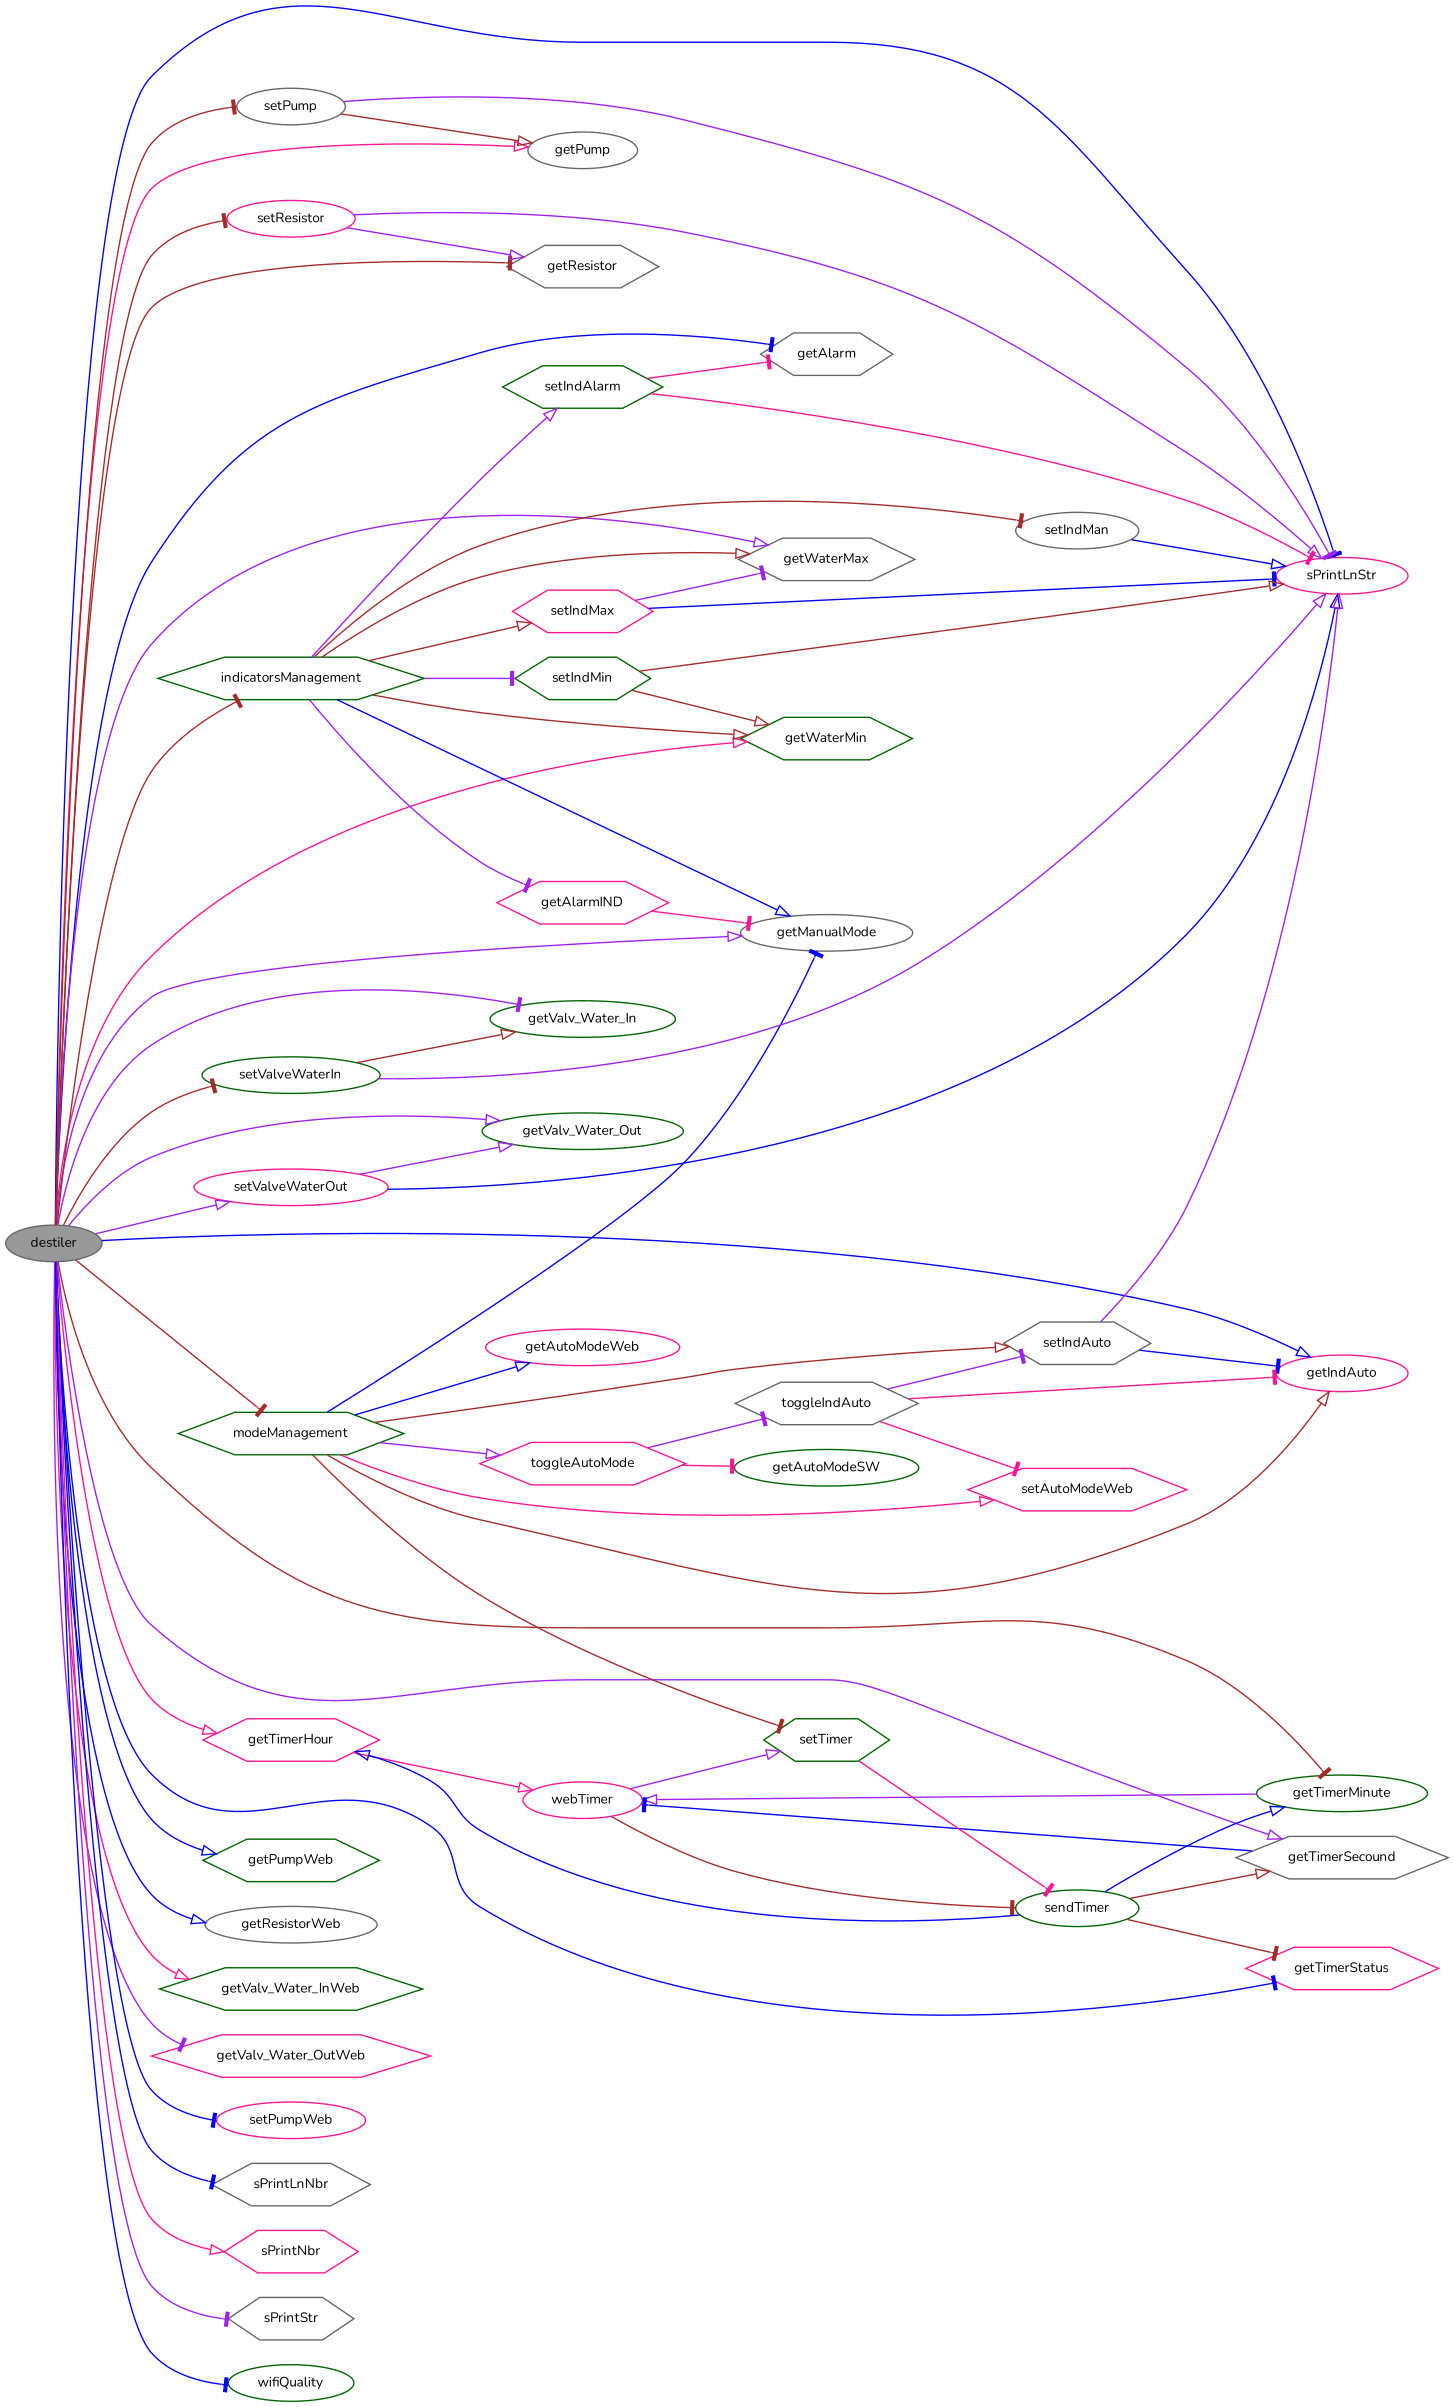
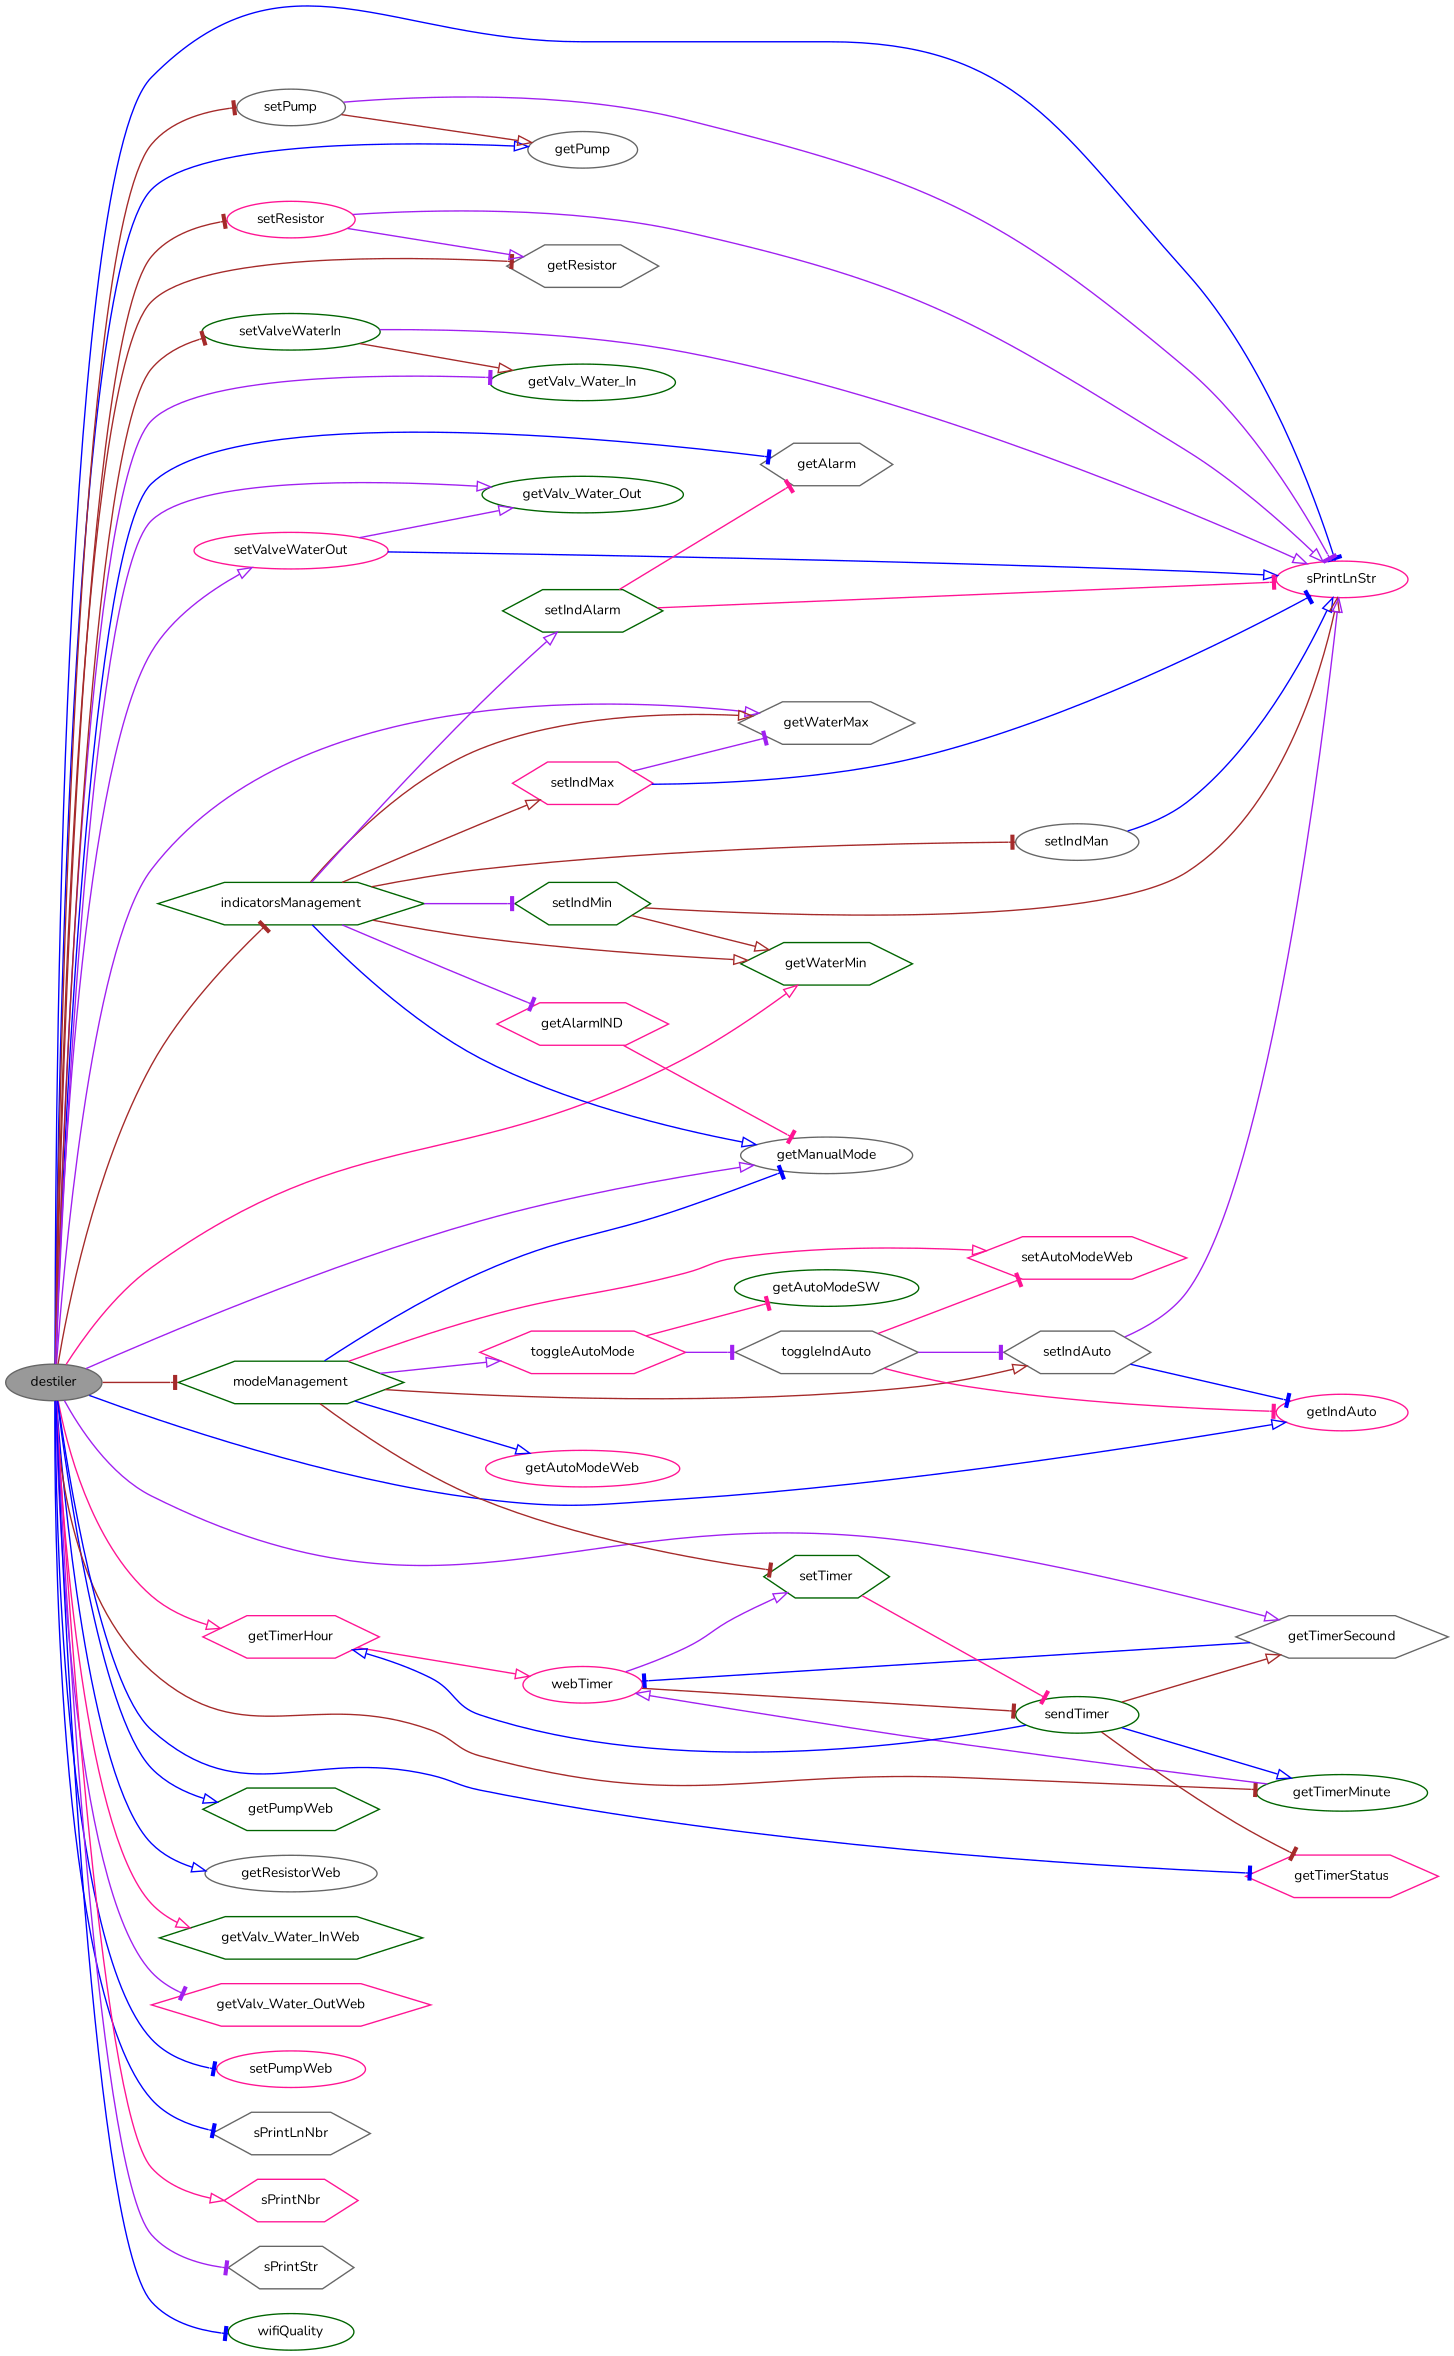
edge "destiler" -> "getPump": color deeppink -> blue
edge "modeManagement" -> "getIndAuto": removed
